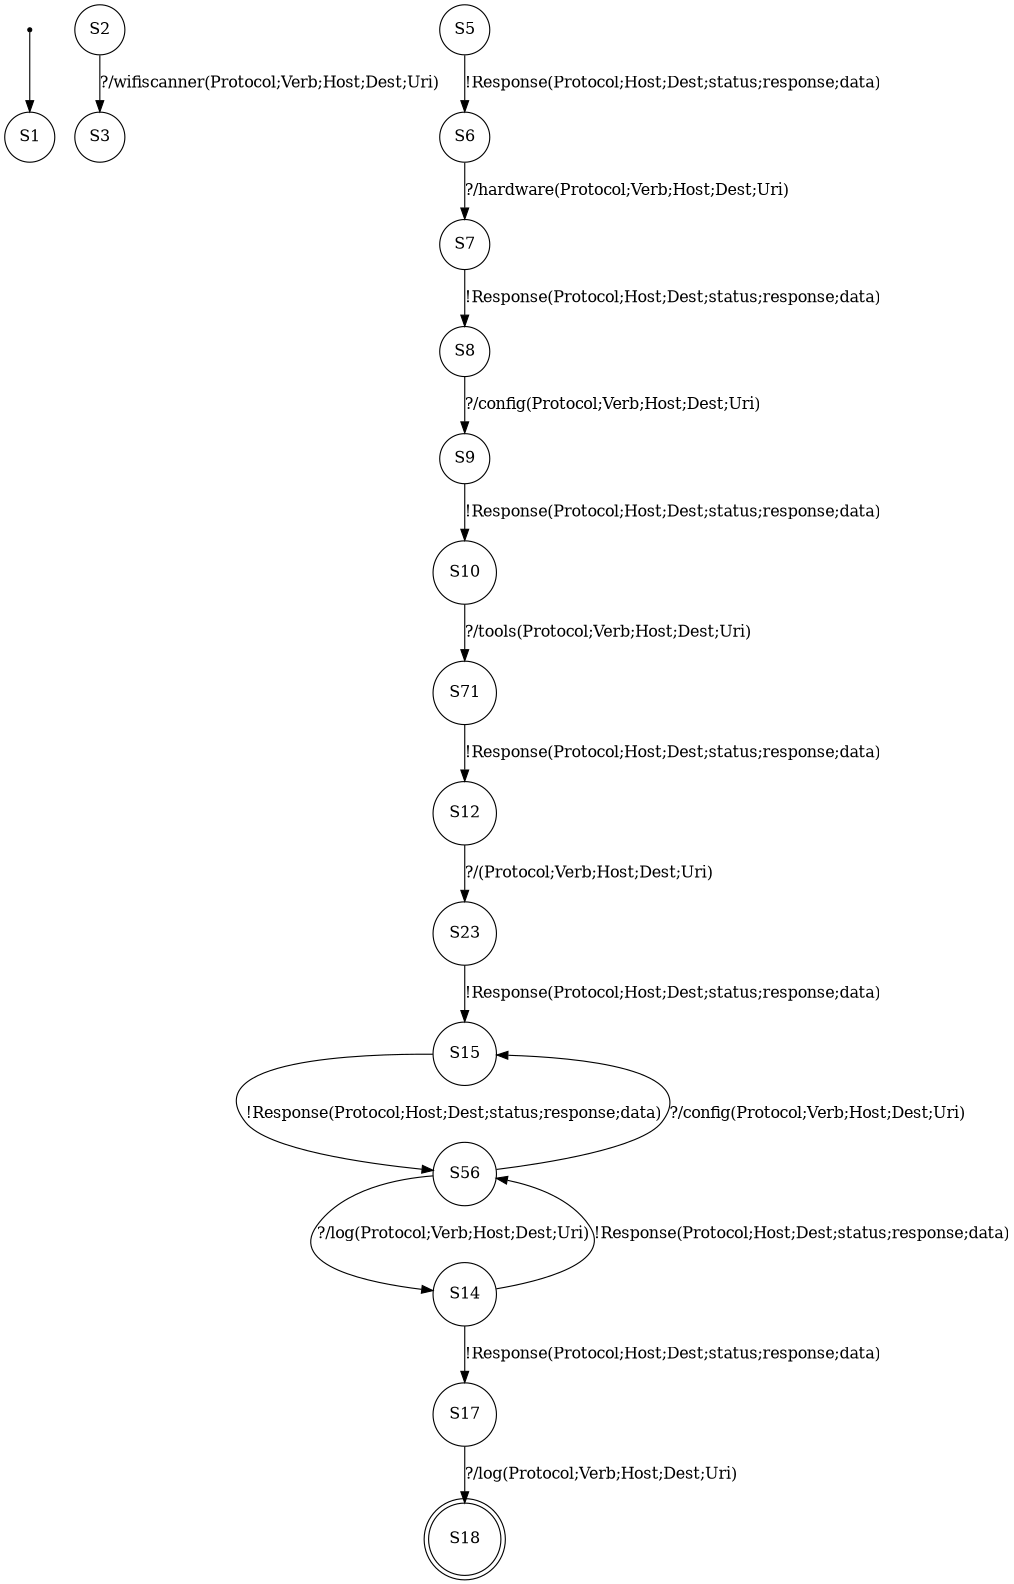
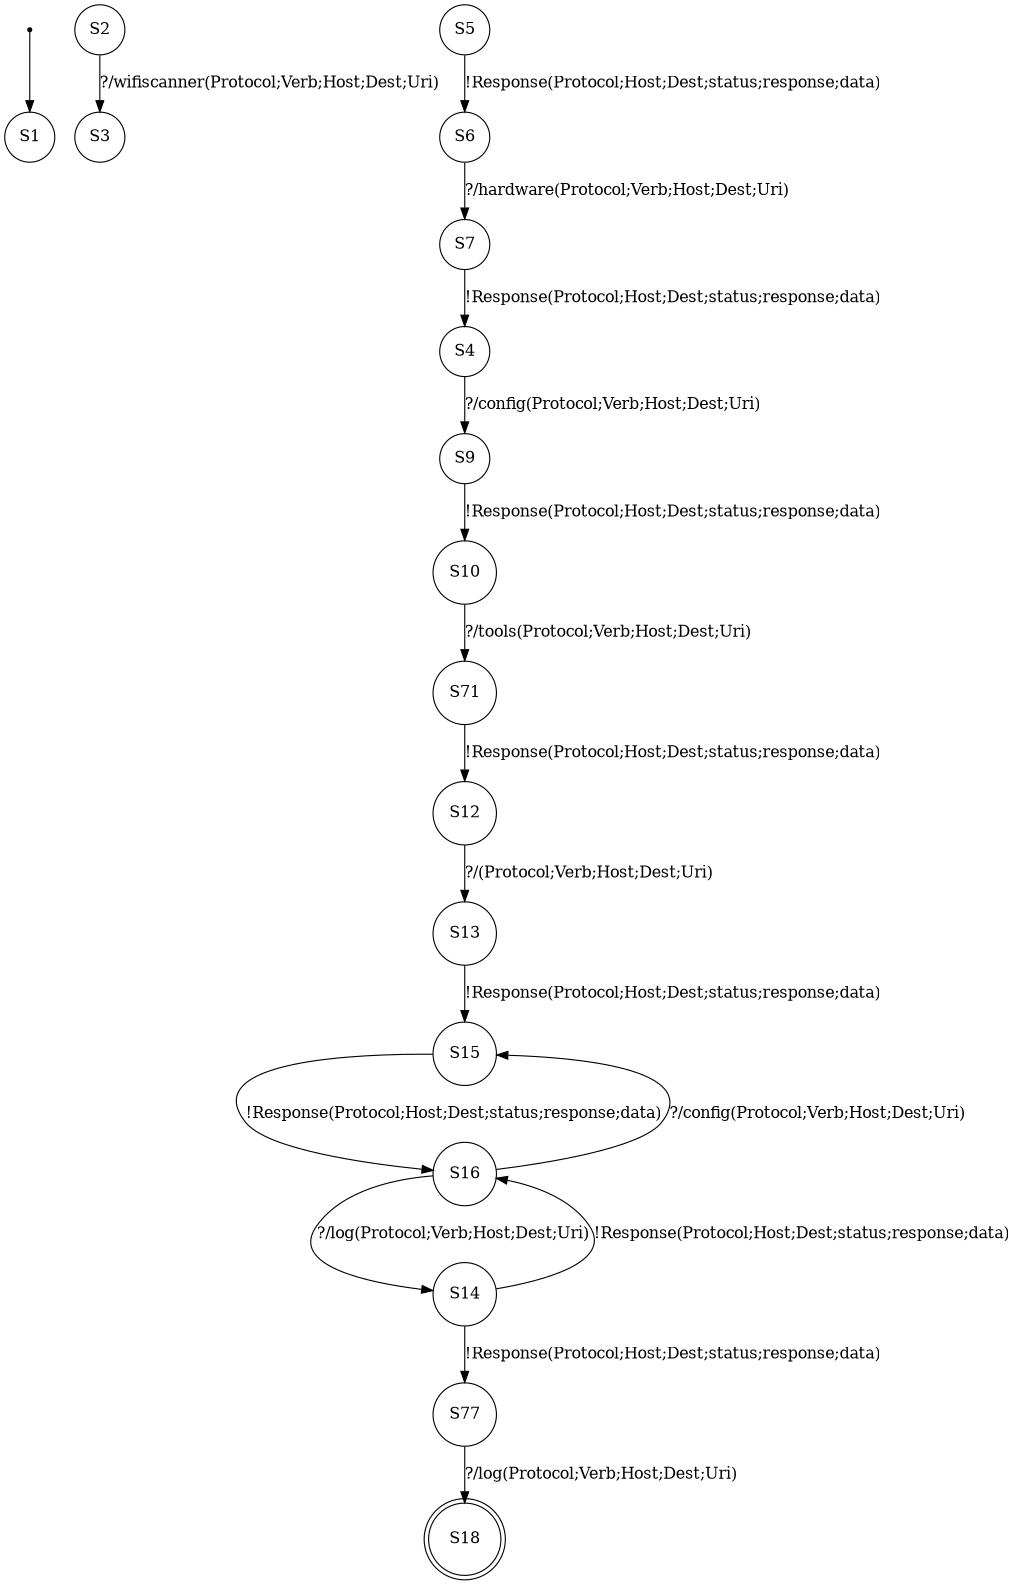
node "S8": label "S8" -> "S4"
node "S23": label "S23" -> "S13"
node "S56": label "S56" -> "S16"
node "S17": label "S17" -> "S77"
